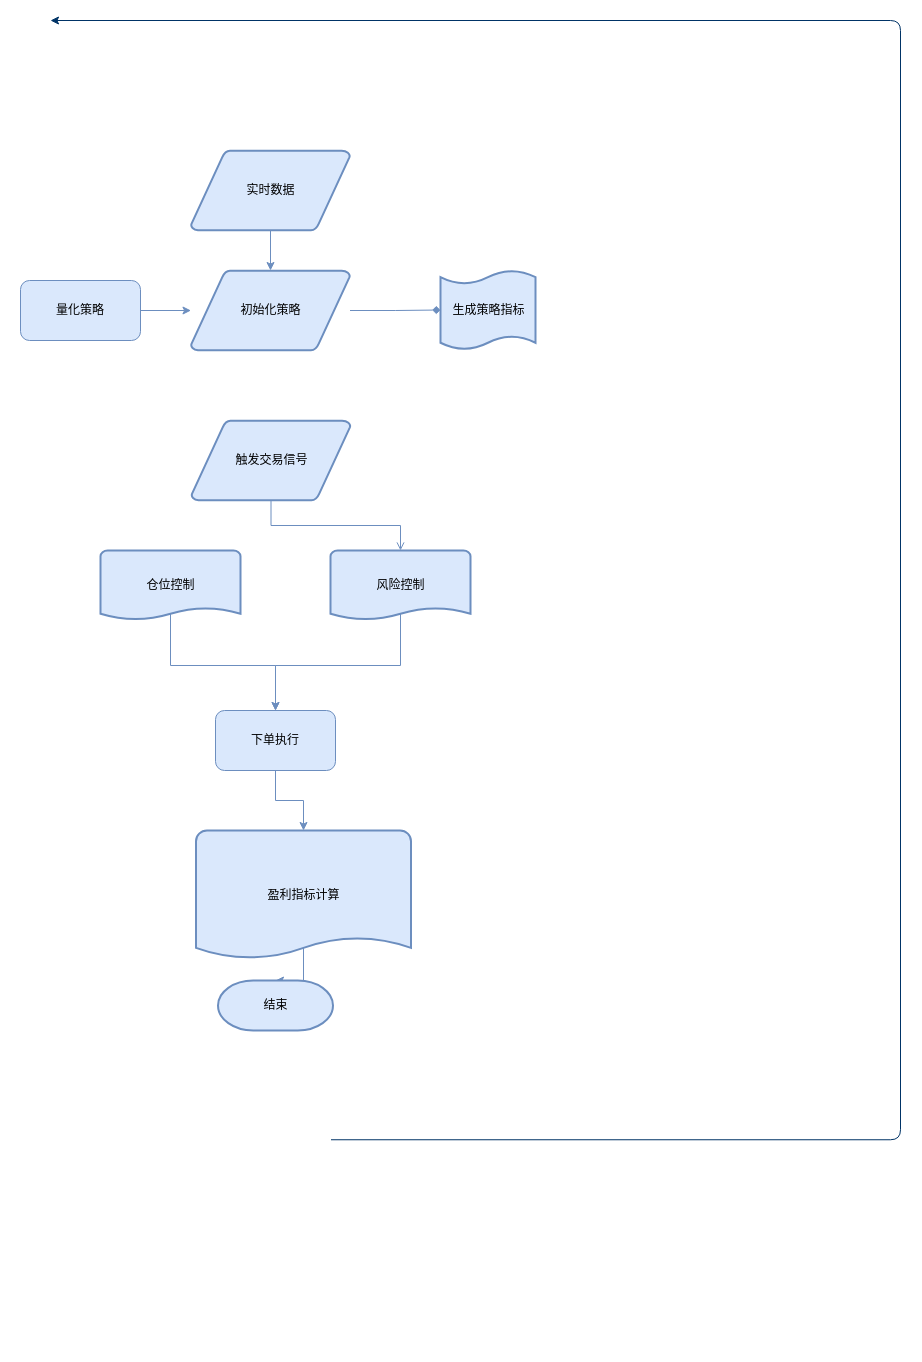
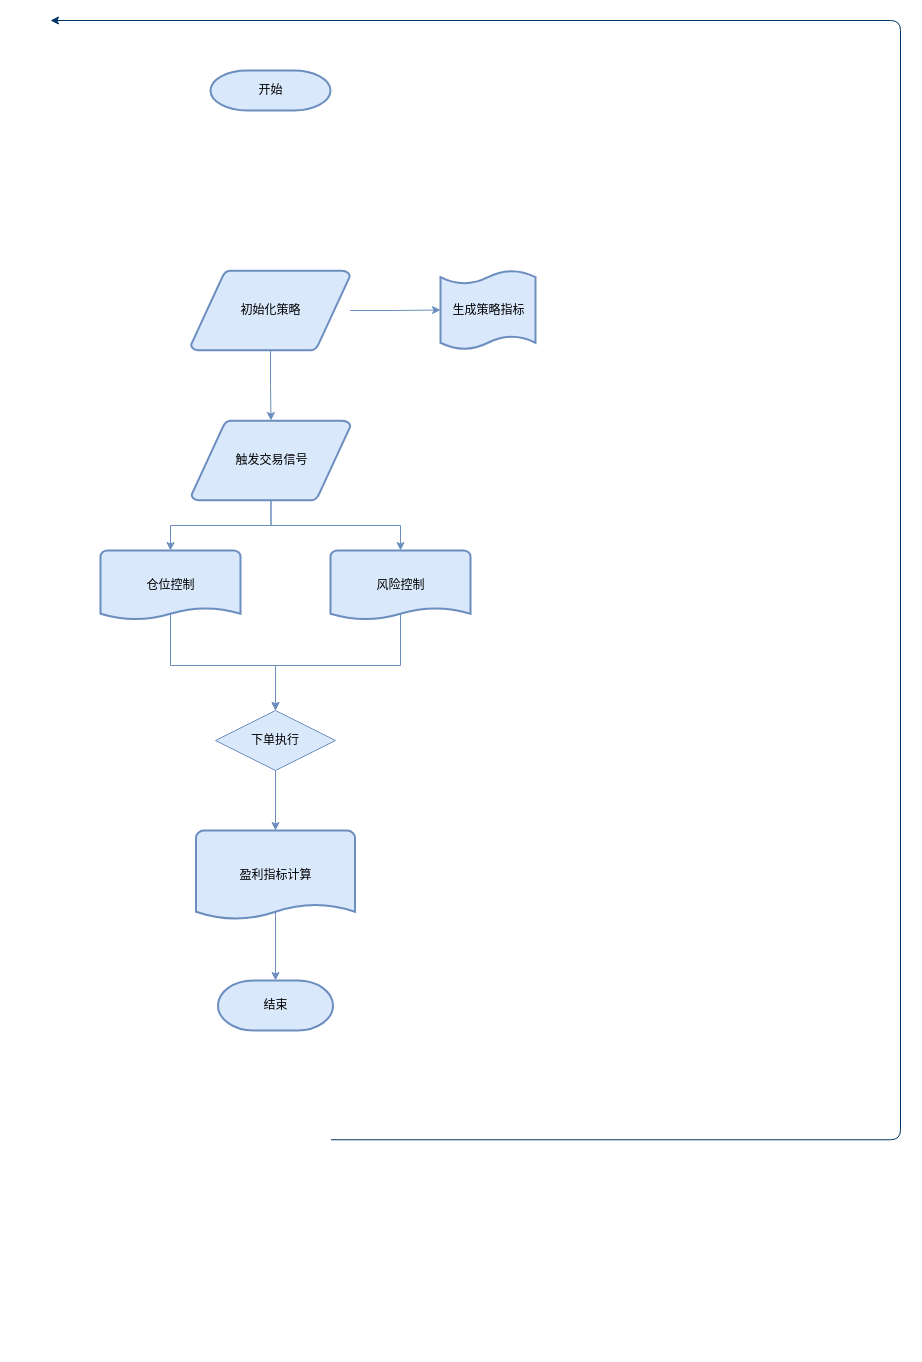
node "开始": added
node "实时数据": removed
edge "实时数据" -> "初始化策略": removed
edge "初始化策略" -> "生成策略指标": arrowhead diamond -> classic
node "量化策略": removed
edge "量化策略" -> "初始化策略": removed
edge "初始化策略" -> "触发交易信号": added
edge "触发交易信号" -> "仓位控制": added
edge "触发交易信号" -> "风险控制": arrowhead open -> classic
node "下单执行": shape rounded rectangle -> diamond
node "盈利指标计算": size 215x130 -> 159x90
